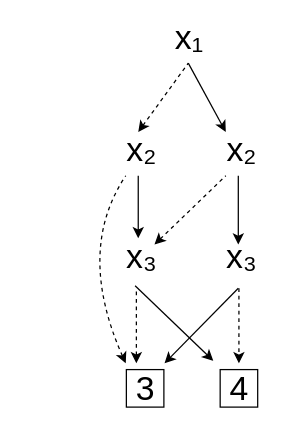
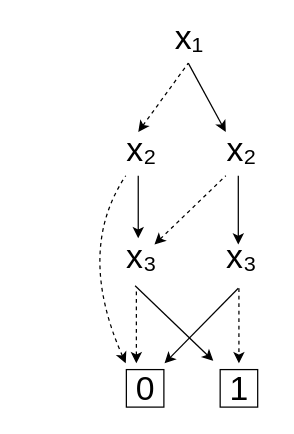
node "3": label "3" -> "0"
node "4": label "4" -> "1"
